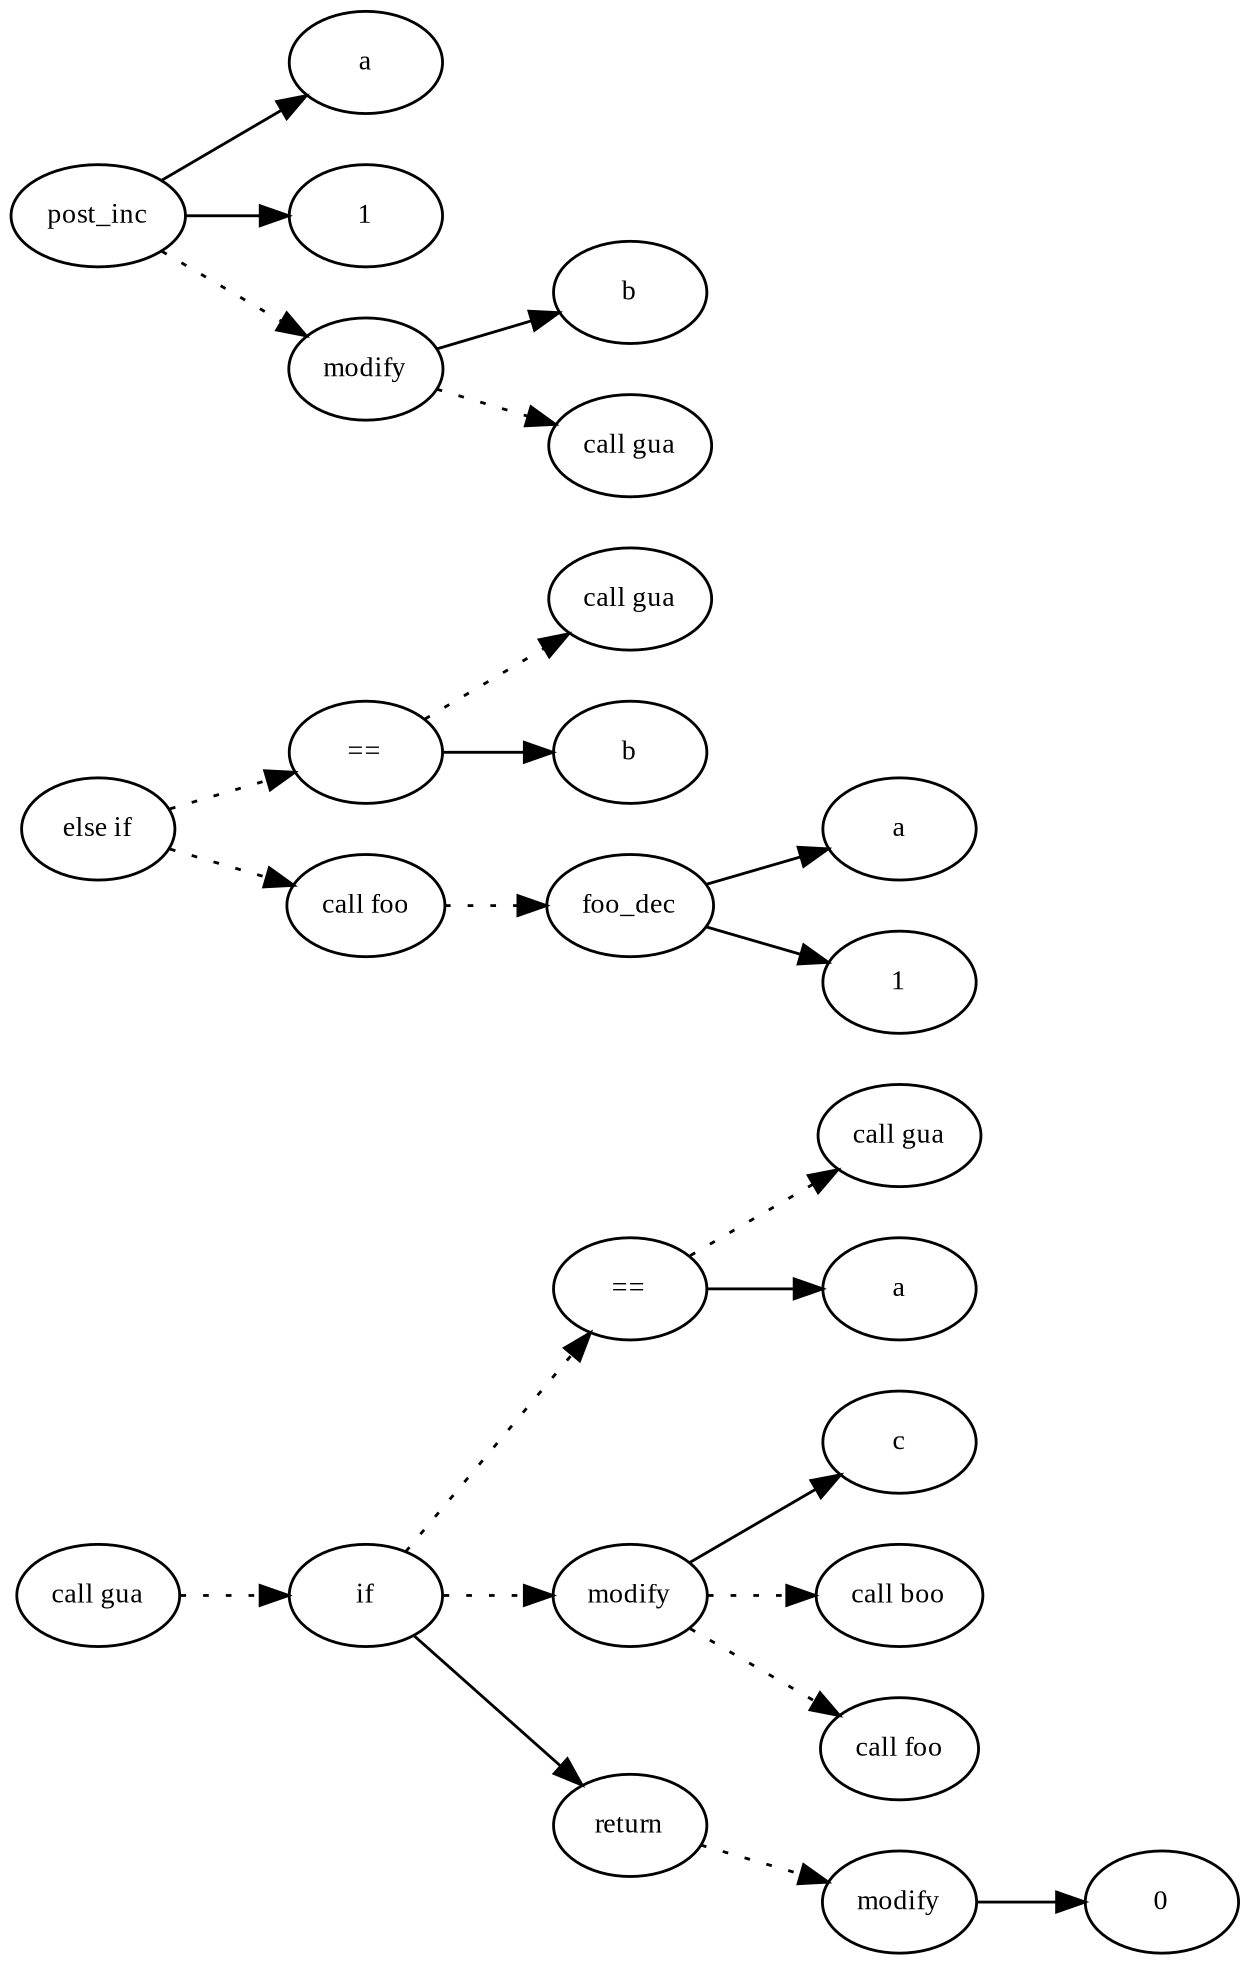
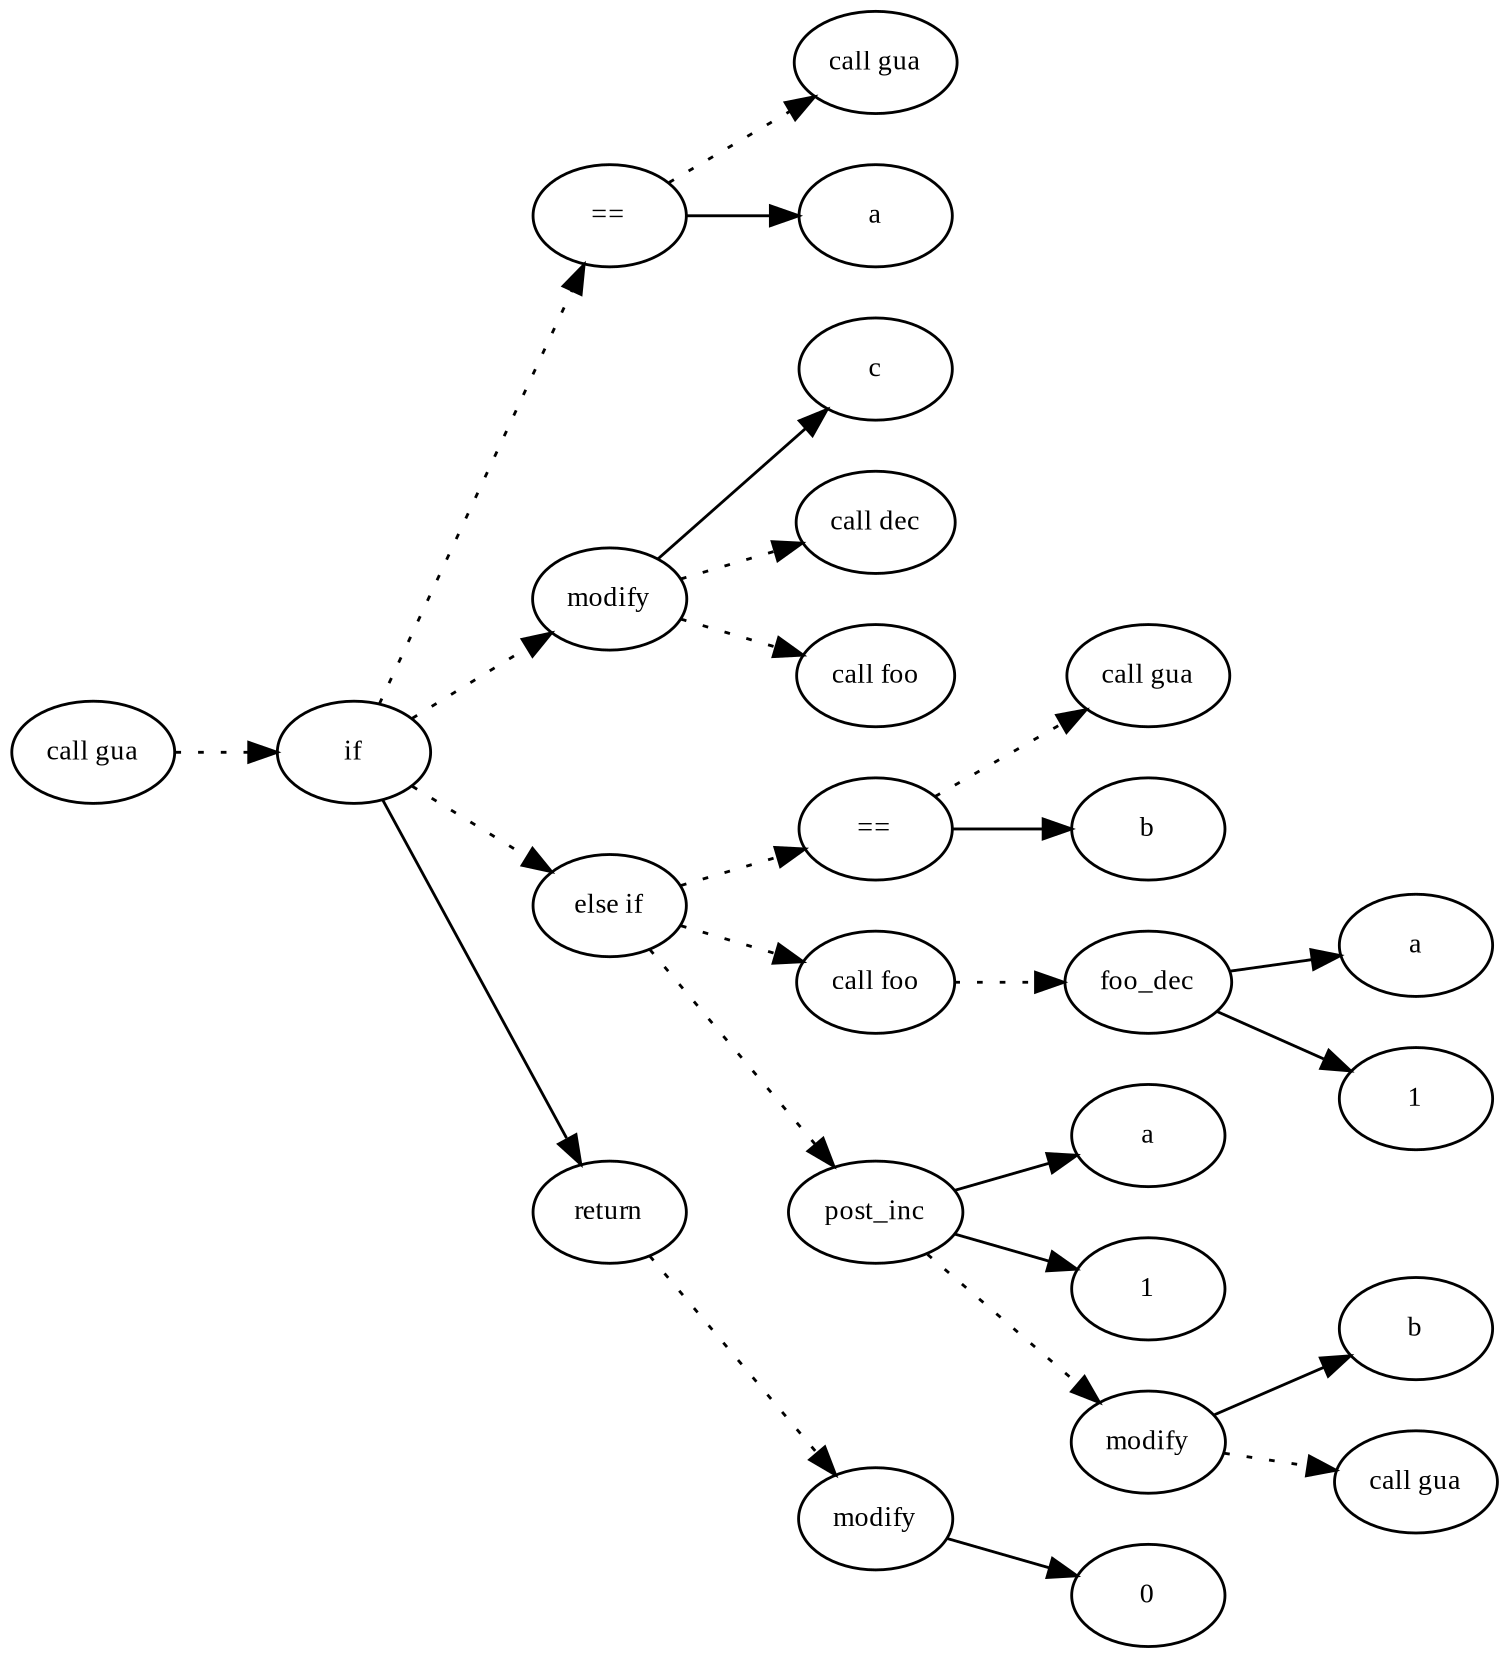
edge "if" -> "else if": added
edge "else if" -> "post_inc": added
node "call boo": label "call boo" -> "call dec"
